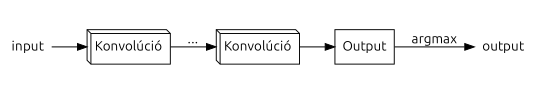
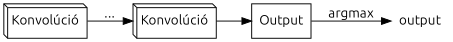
node "input": removed
